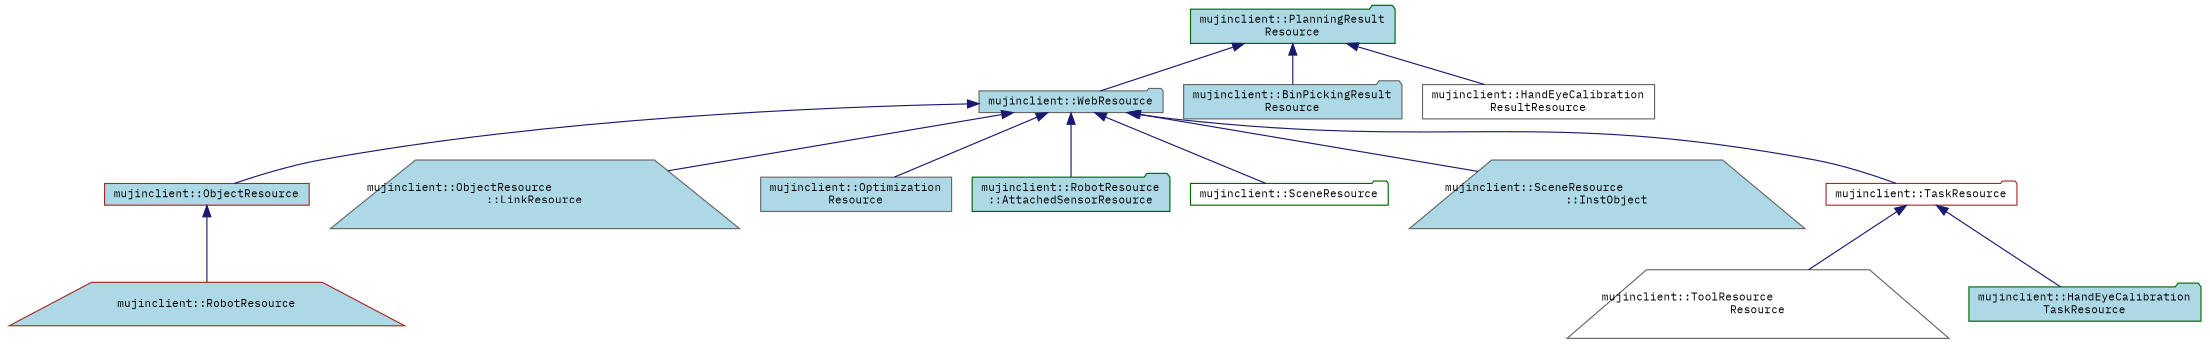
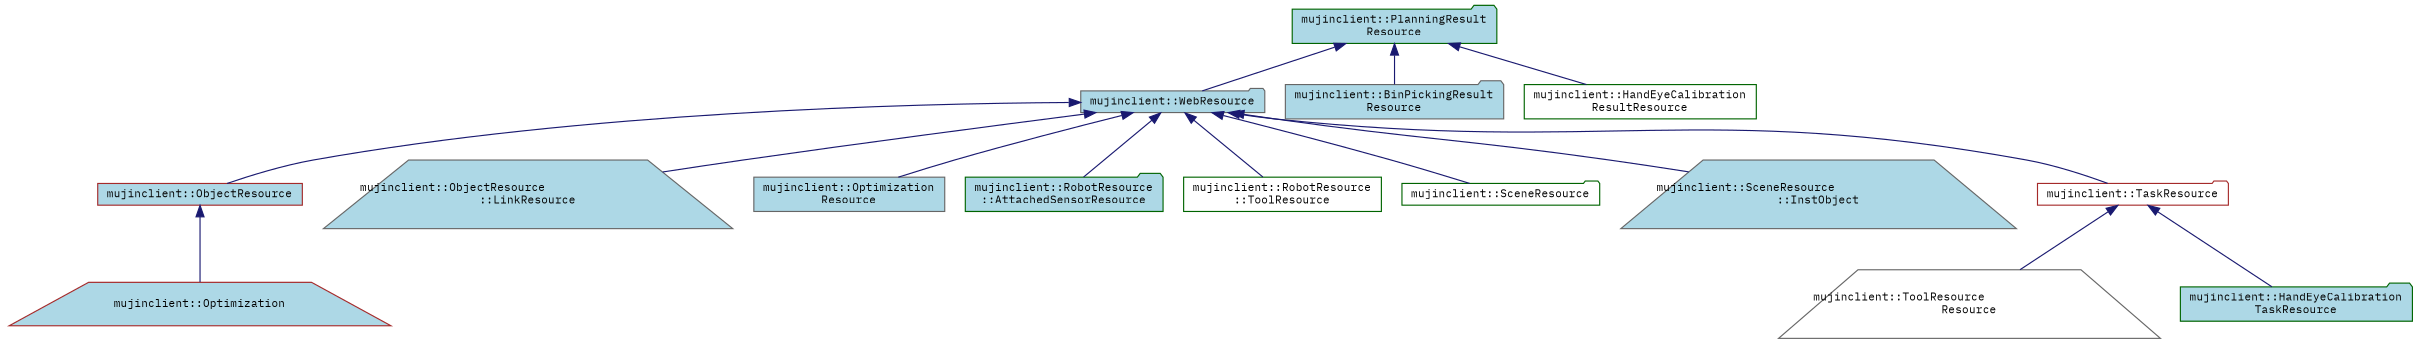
node "mujinclient::HandEyeCalibration ResultResource": color gray40 -> darkgreen
node "mujinclient::RobotResource ::ToolResource": added
node "mujinclient::RobotResource": label "mujinclient::RobotResource" -> "mujinclient::Optimization"
